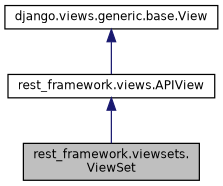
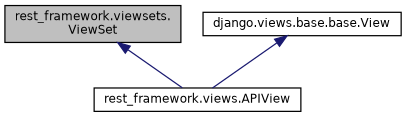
node "django.views.generic.base.View": label "django.views.generic.base.View" -> "django.views.base.base.View"
edge "rest_framework.viewsets. ViewSet" -> "rest_framework.views.APIView": reversed
